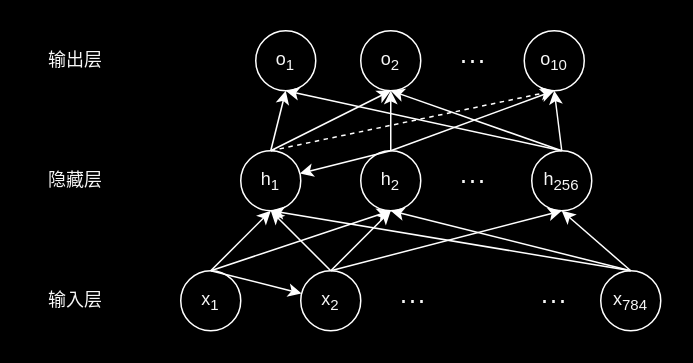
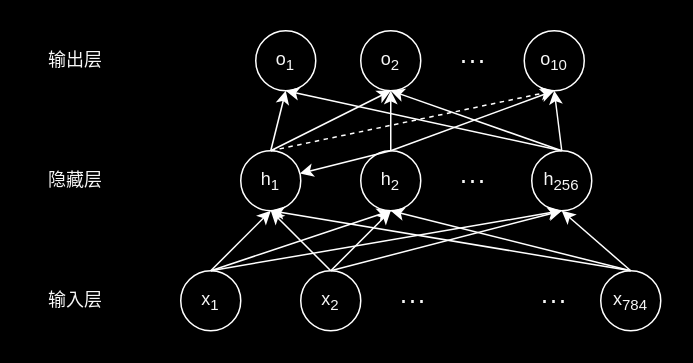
edge "x1" -> "x2": now "x1" -> "h256"
